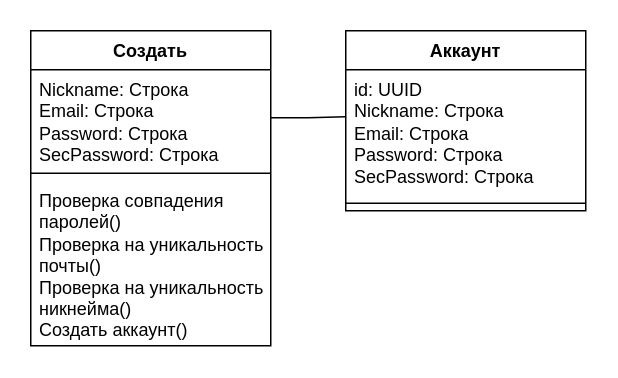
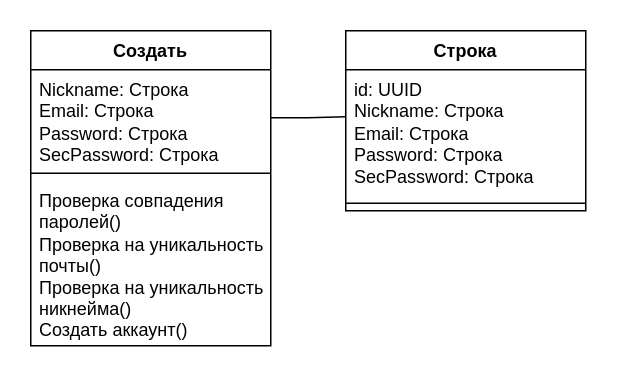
node "Аккаунт": label "Аккаунт" -> "Строка"
